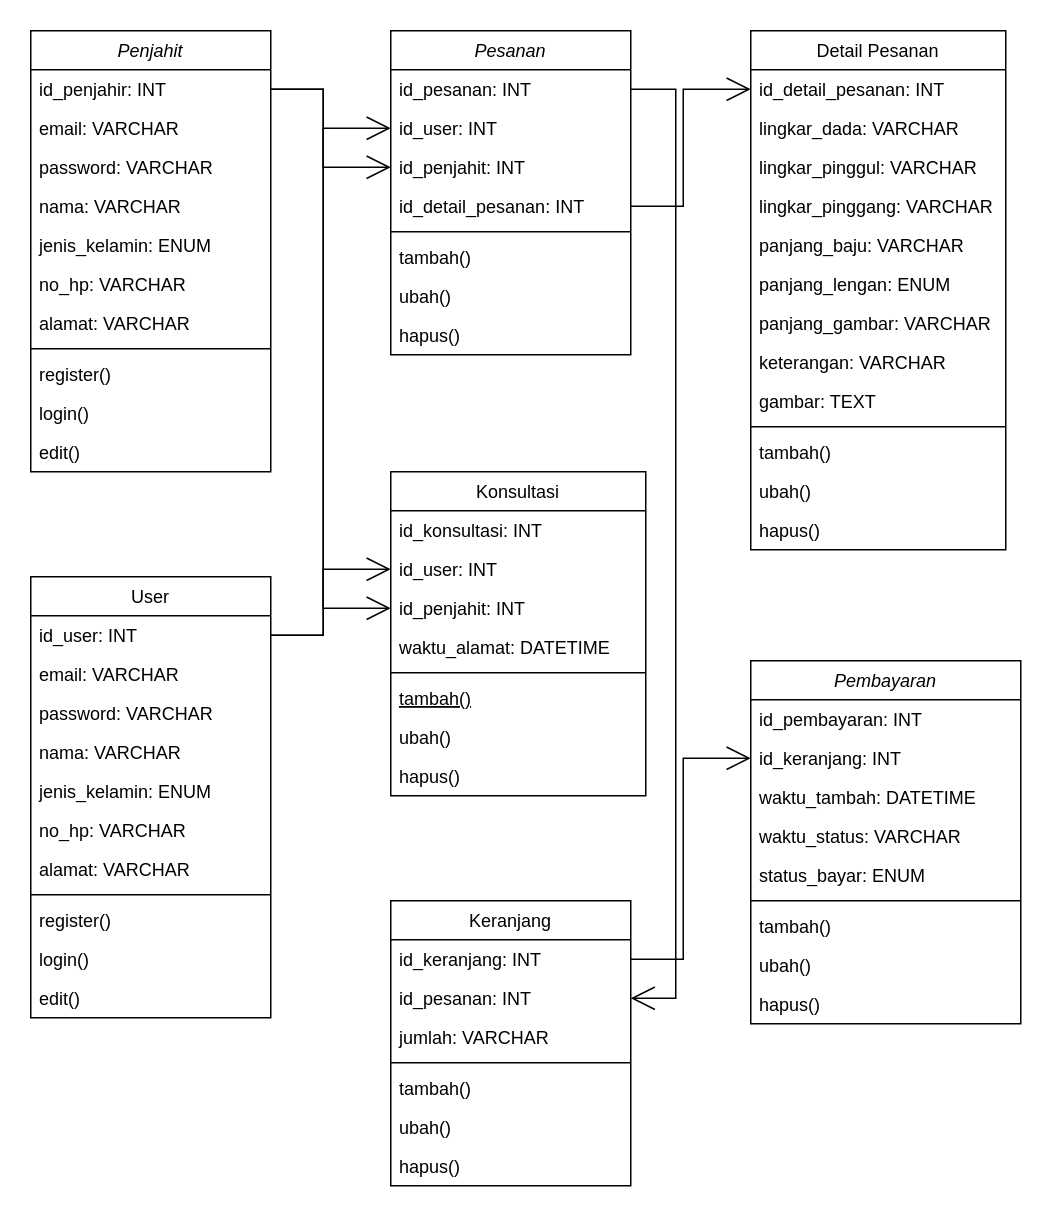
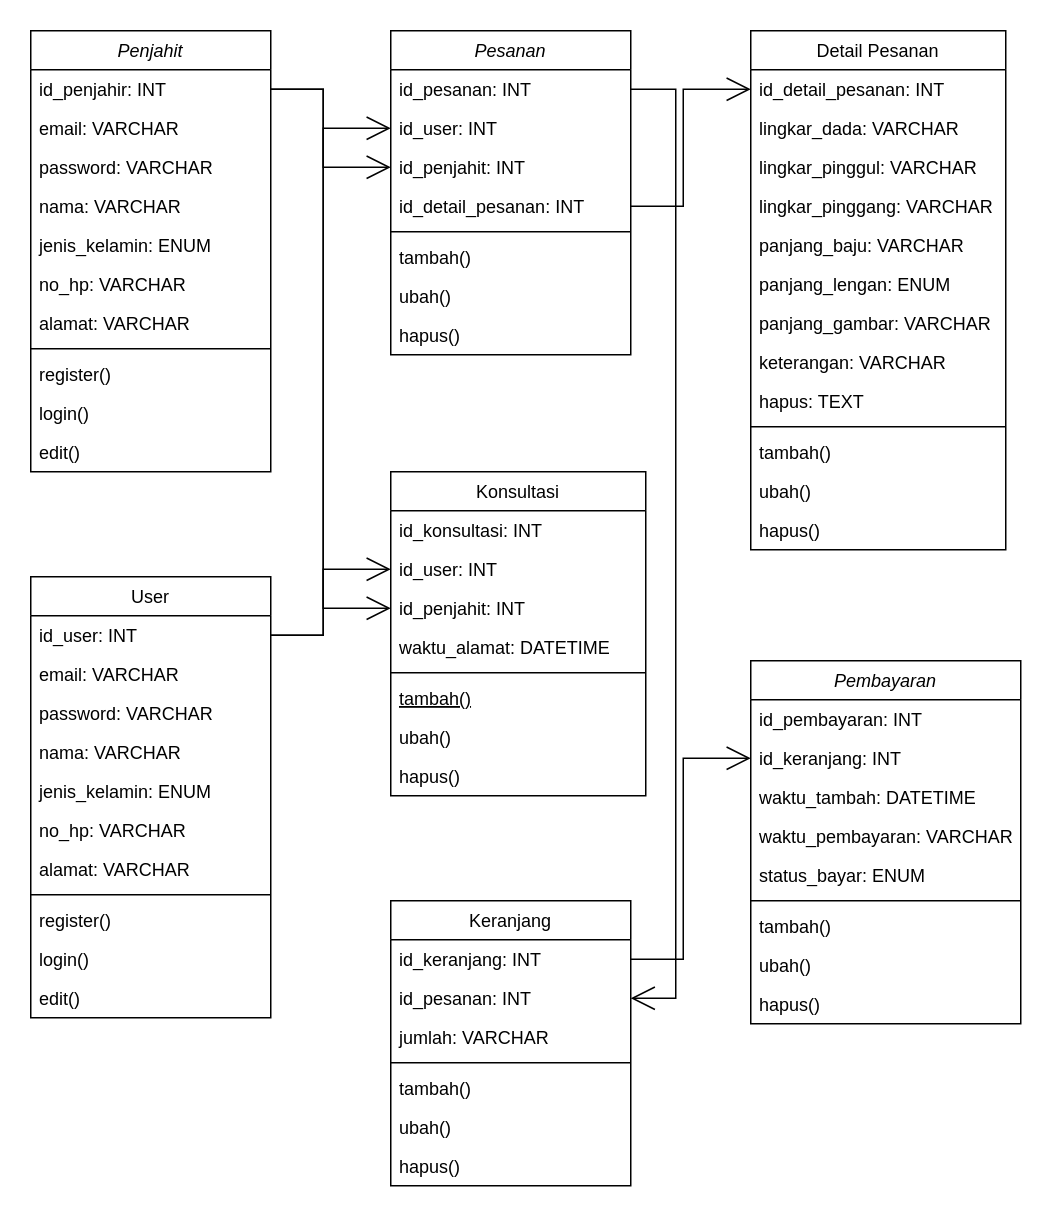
node "gambar: TEXT": label "gambar: TEXT" -> "hapus: TEXT"
node "waktu_status: VARCHAR": label "waktu_status: VARCHAR" -> "waktu_pembayaran: VARCHAR"
